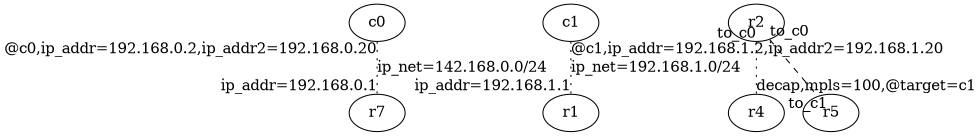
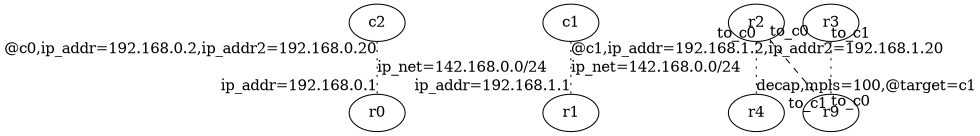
node "c0": label "c0" -> "c2"
node "r3": added
edge "c1" -- "r1": label "ip_net=192.168.1.0/24" -> "ip_net=142.168.0.0/24"
node "r7": label "r7" -> "r0"
node "r5": label "r5" -> "r9"
